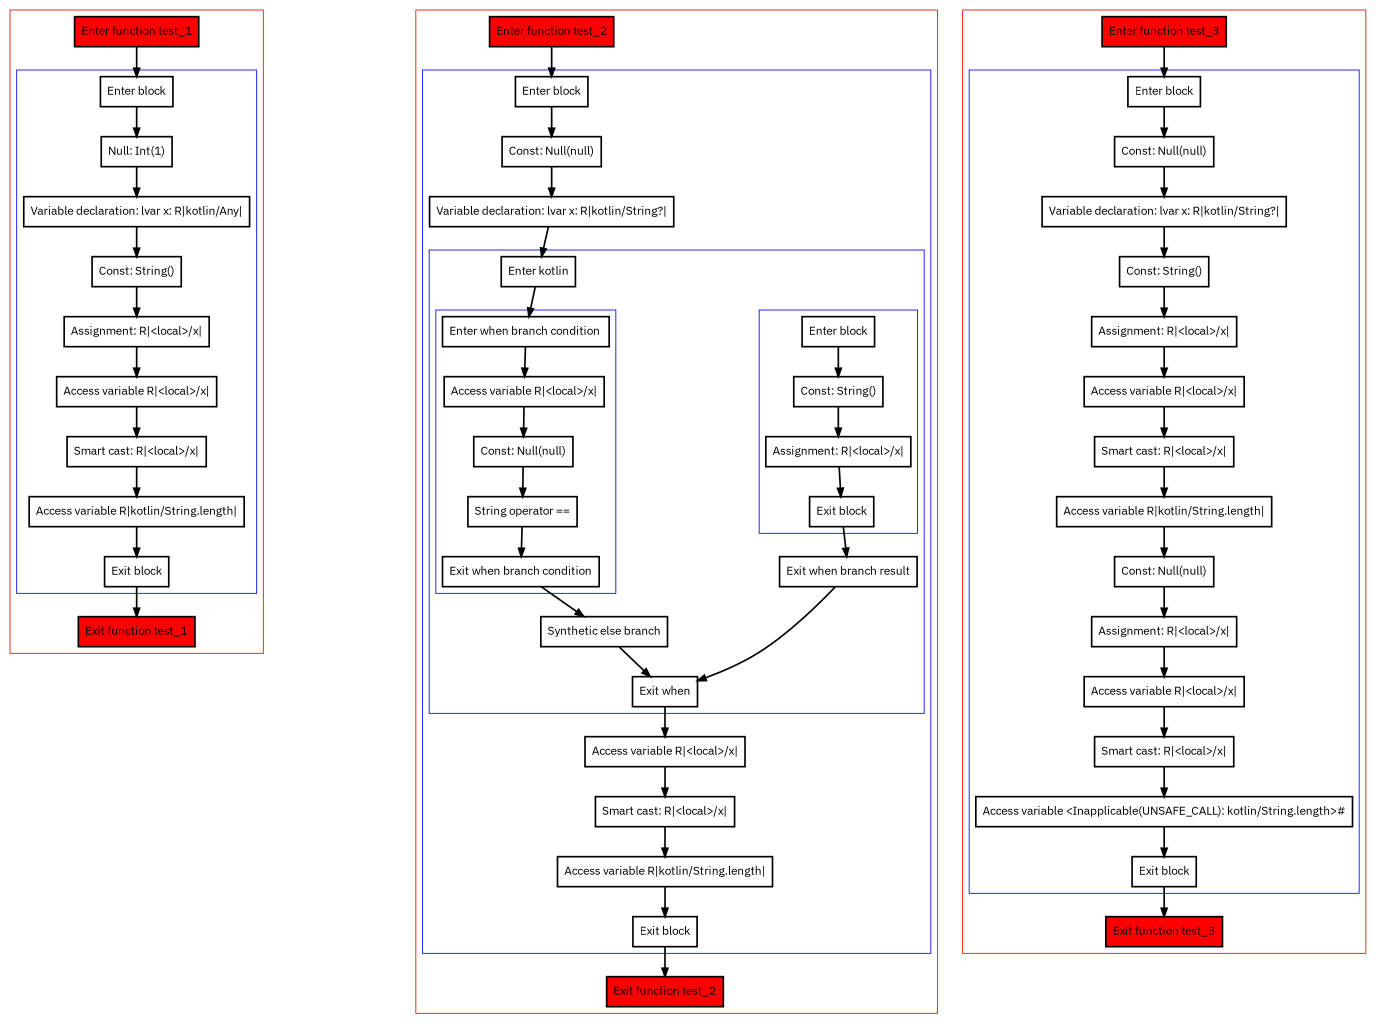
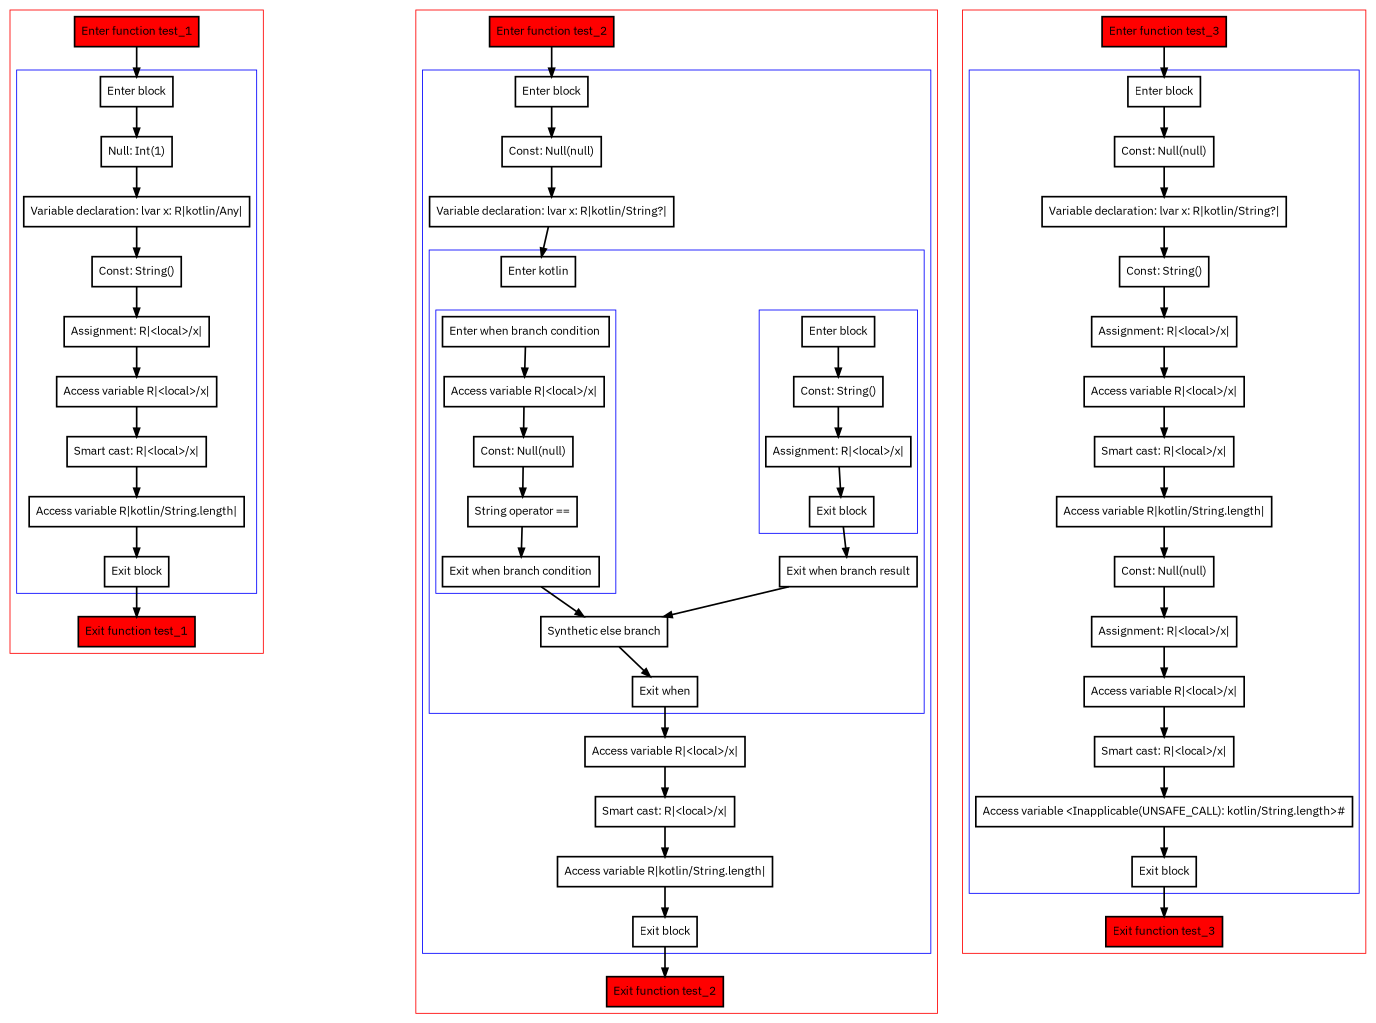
edge "Enter kotlin" -> "Enter when branch condition": removed
edge "Exit when branch result" -> "Exit when": now "Exit when branch result" -> "Synthetic else branch"
